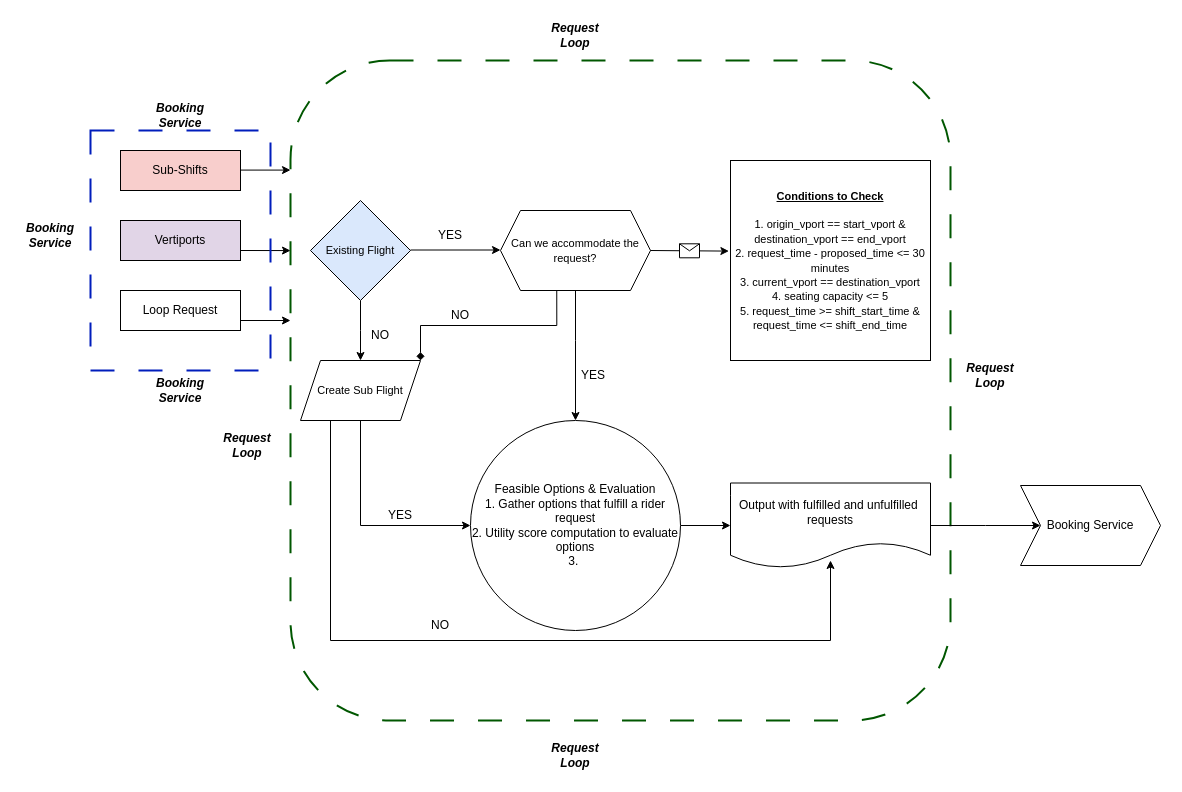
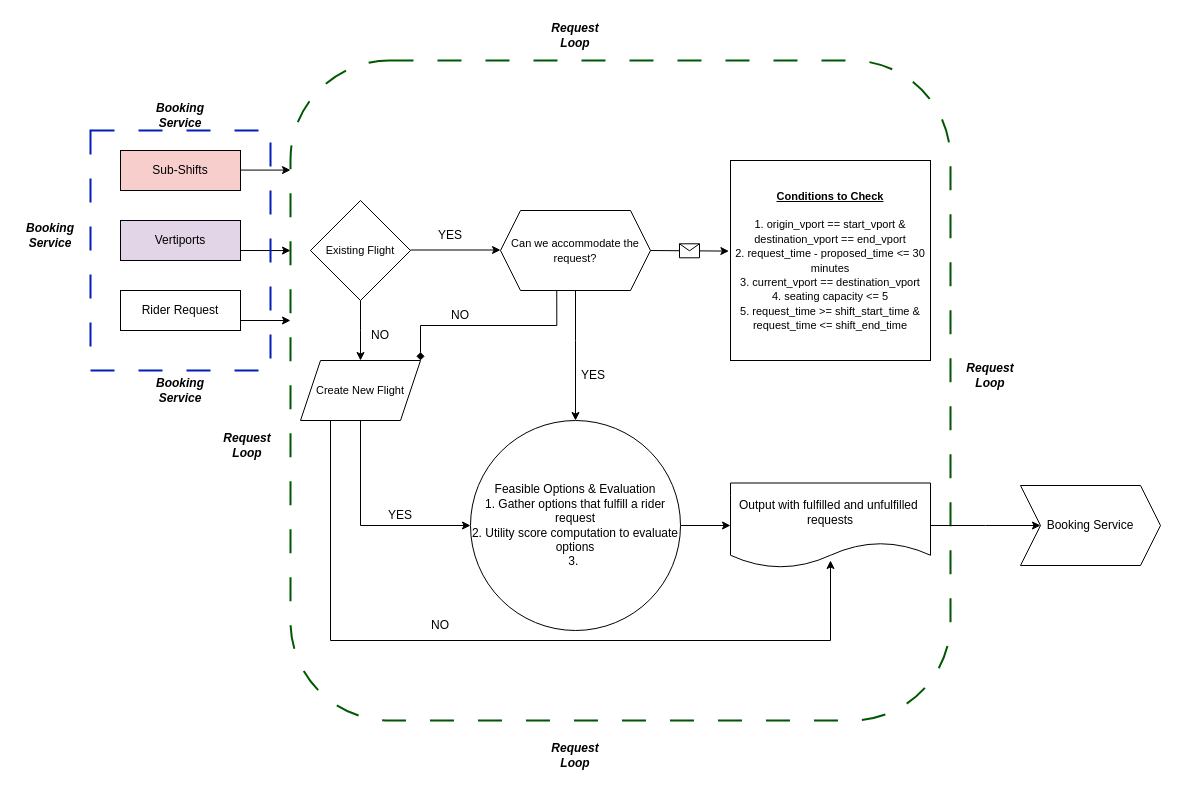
node "Existing Flight": fillcolor #dae8fc -> #ffffff
node "Loop Request": label "Loop Request" -> "Rider Request"
node "Create Sub Flight": label "Create Sub Flight" -> "Create New Flight"
